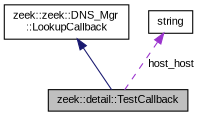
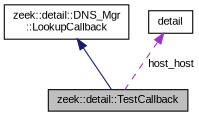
node "zeek::zeek::DNS_Mgr ::LookupCallback": label "zeek::zeek::DNS_Mgr ::LookupCallback" -> "zeek::detail::DNS_Mgr ::LookupCallback"
node "string": label "string" -> "detail"
